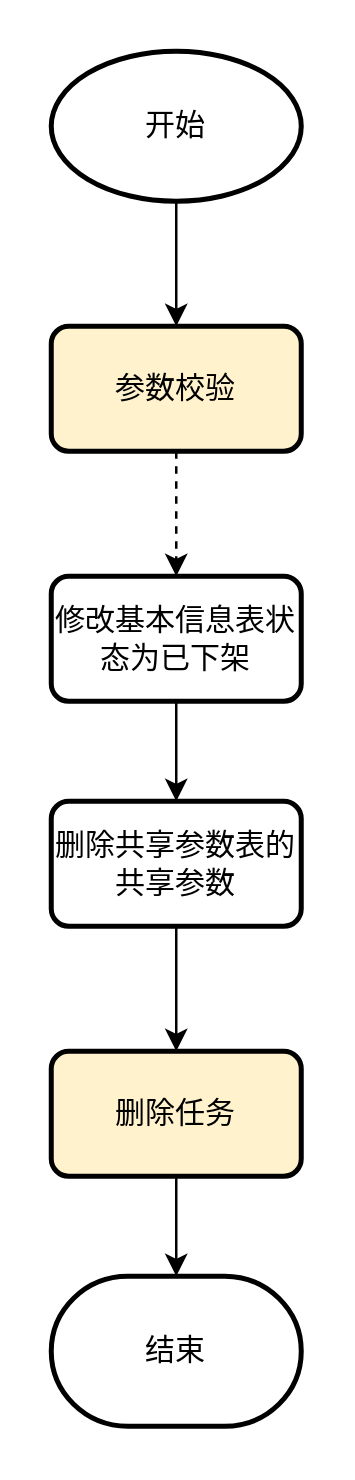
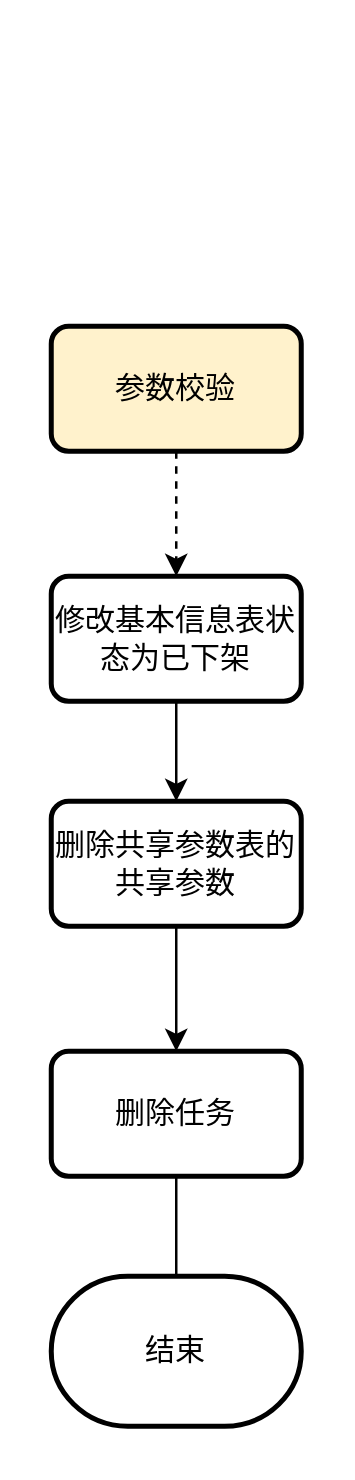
node "开始": removed
edge "开始" -> "参数校验": removed
node "删除任务": fillcolor #fff2cc -> #ffffff
edge "删除任务" -> "结束": arrowhead classic -> none
